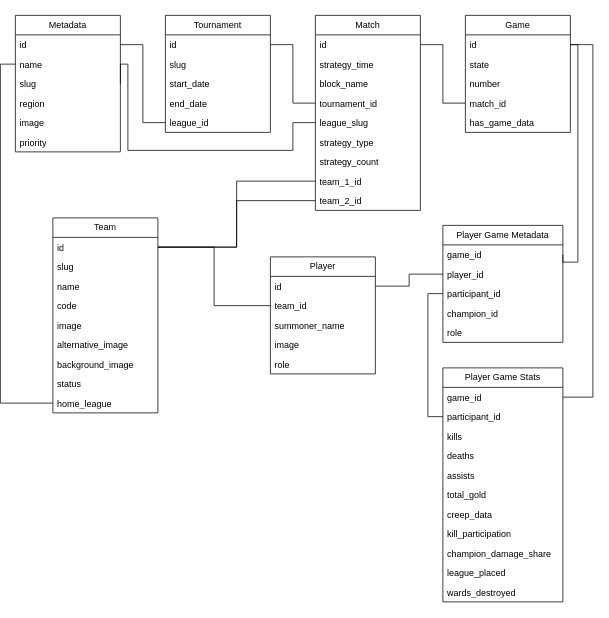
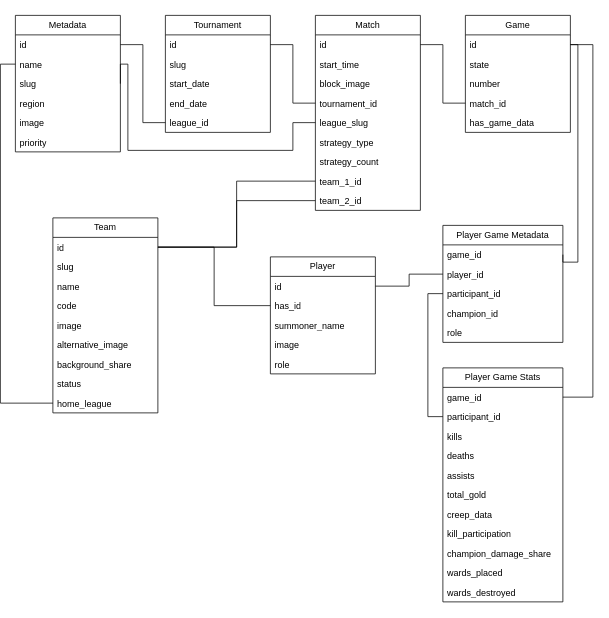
node "strategy_time": label "strategy_time" -> "start_time"
node "block_name": label "block_name" -> "block_image"
node "team_id": label "team_id" -> "has_id"
node "background_image": label "background_image" -> "background_share"
node "league_placed": label "league_placed" -> "wards_placed"
